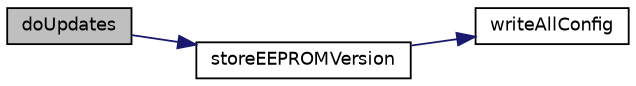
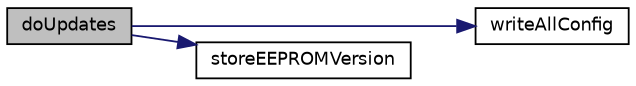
edge "storeEEPROMVersion" -> "writeAllConfig": now "doUpdates" -> "writeAllConfig"
